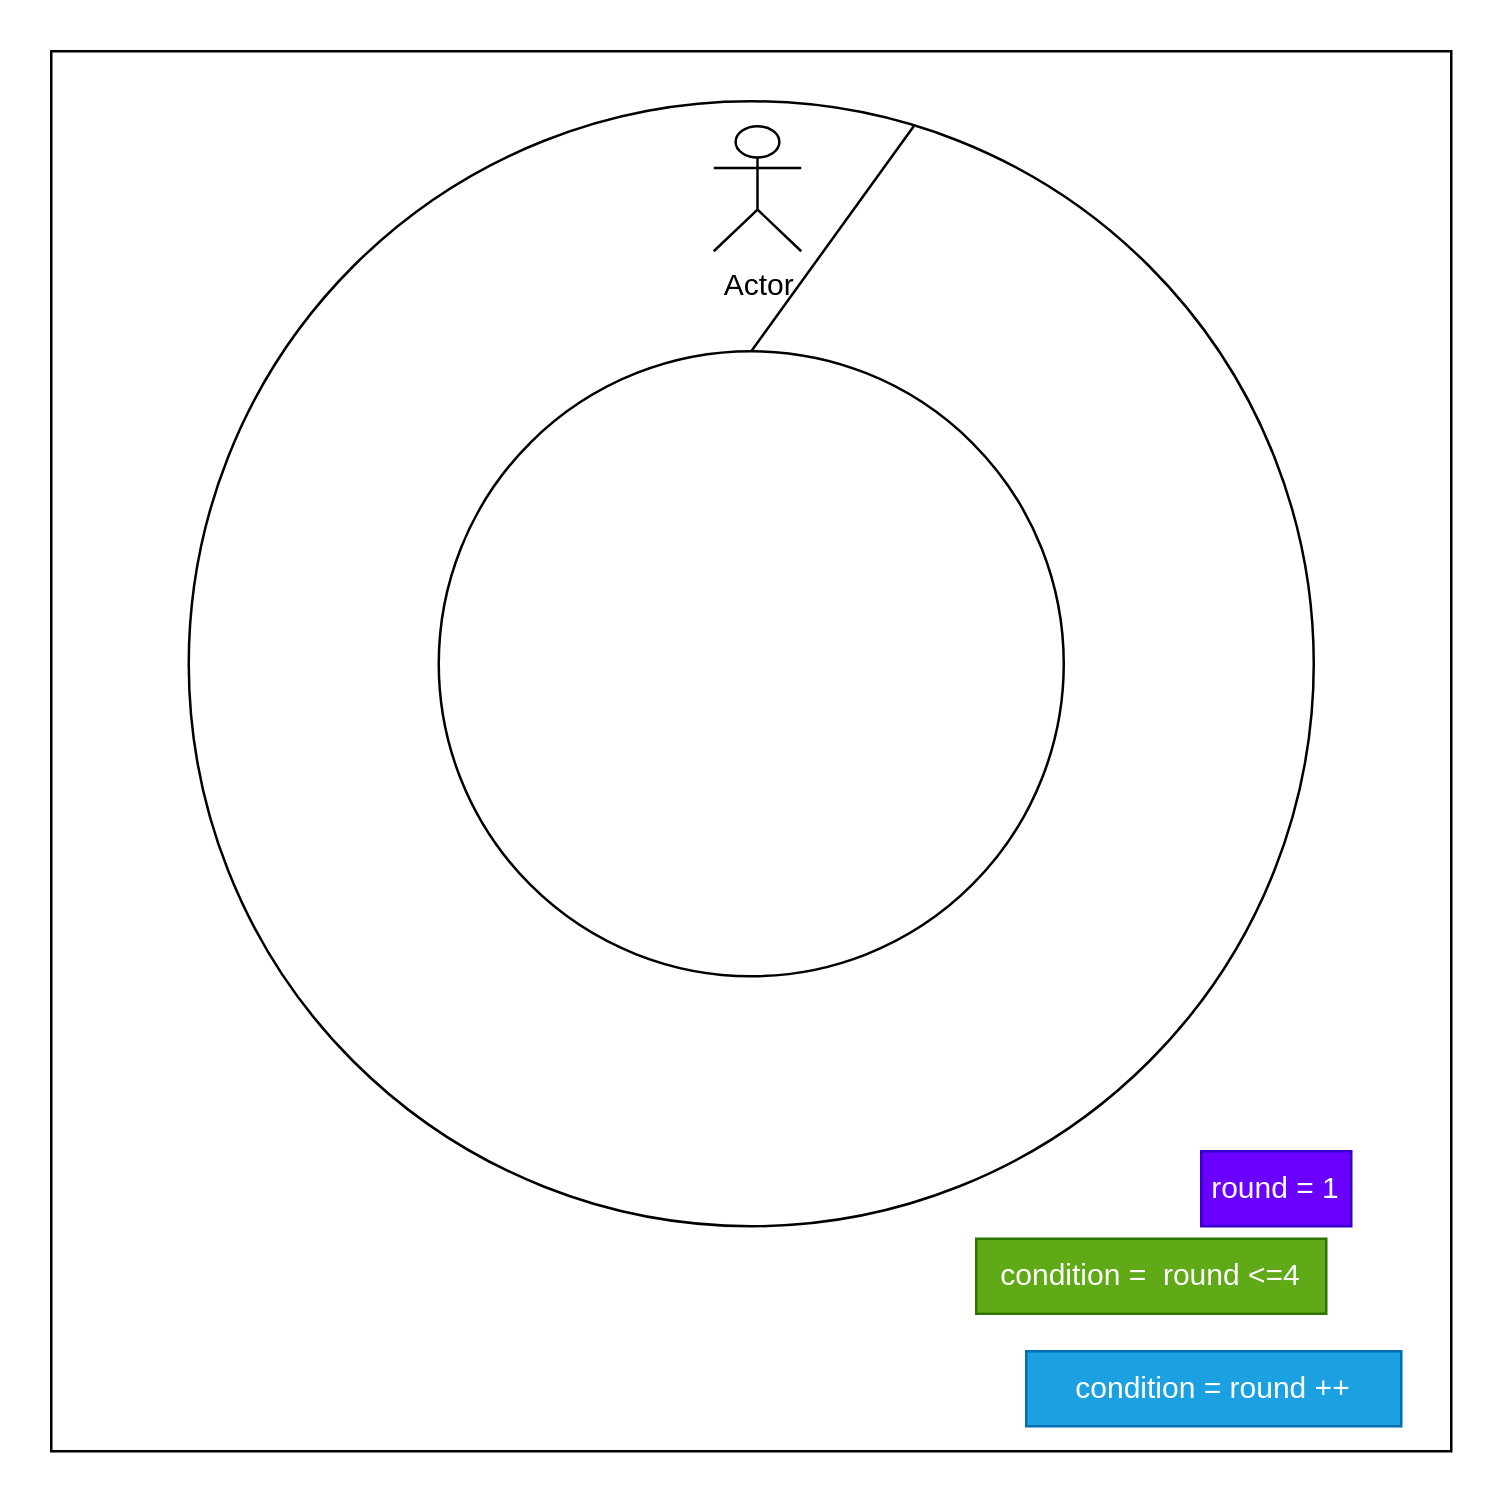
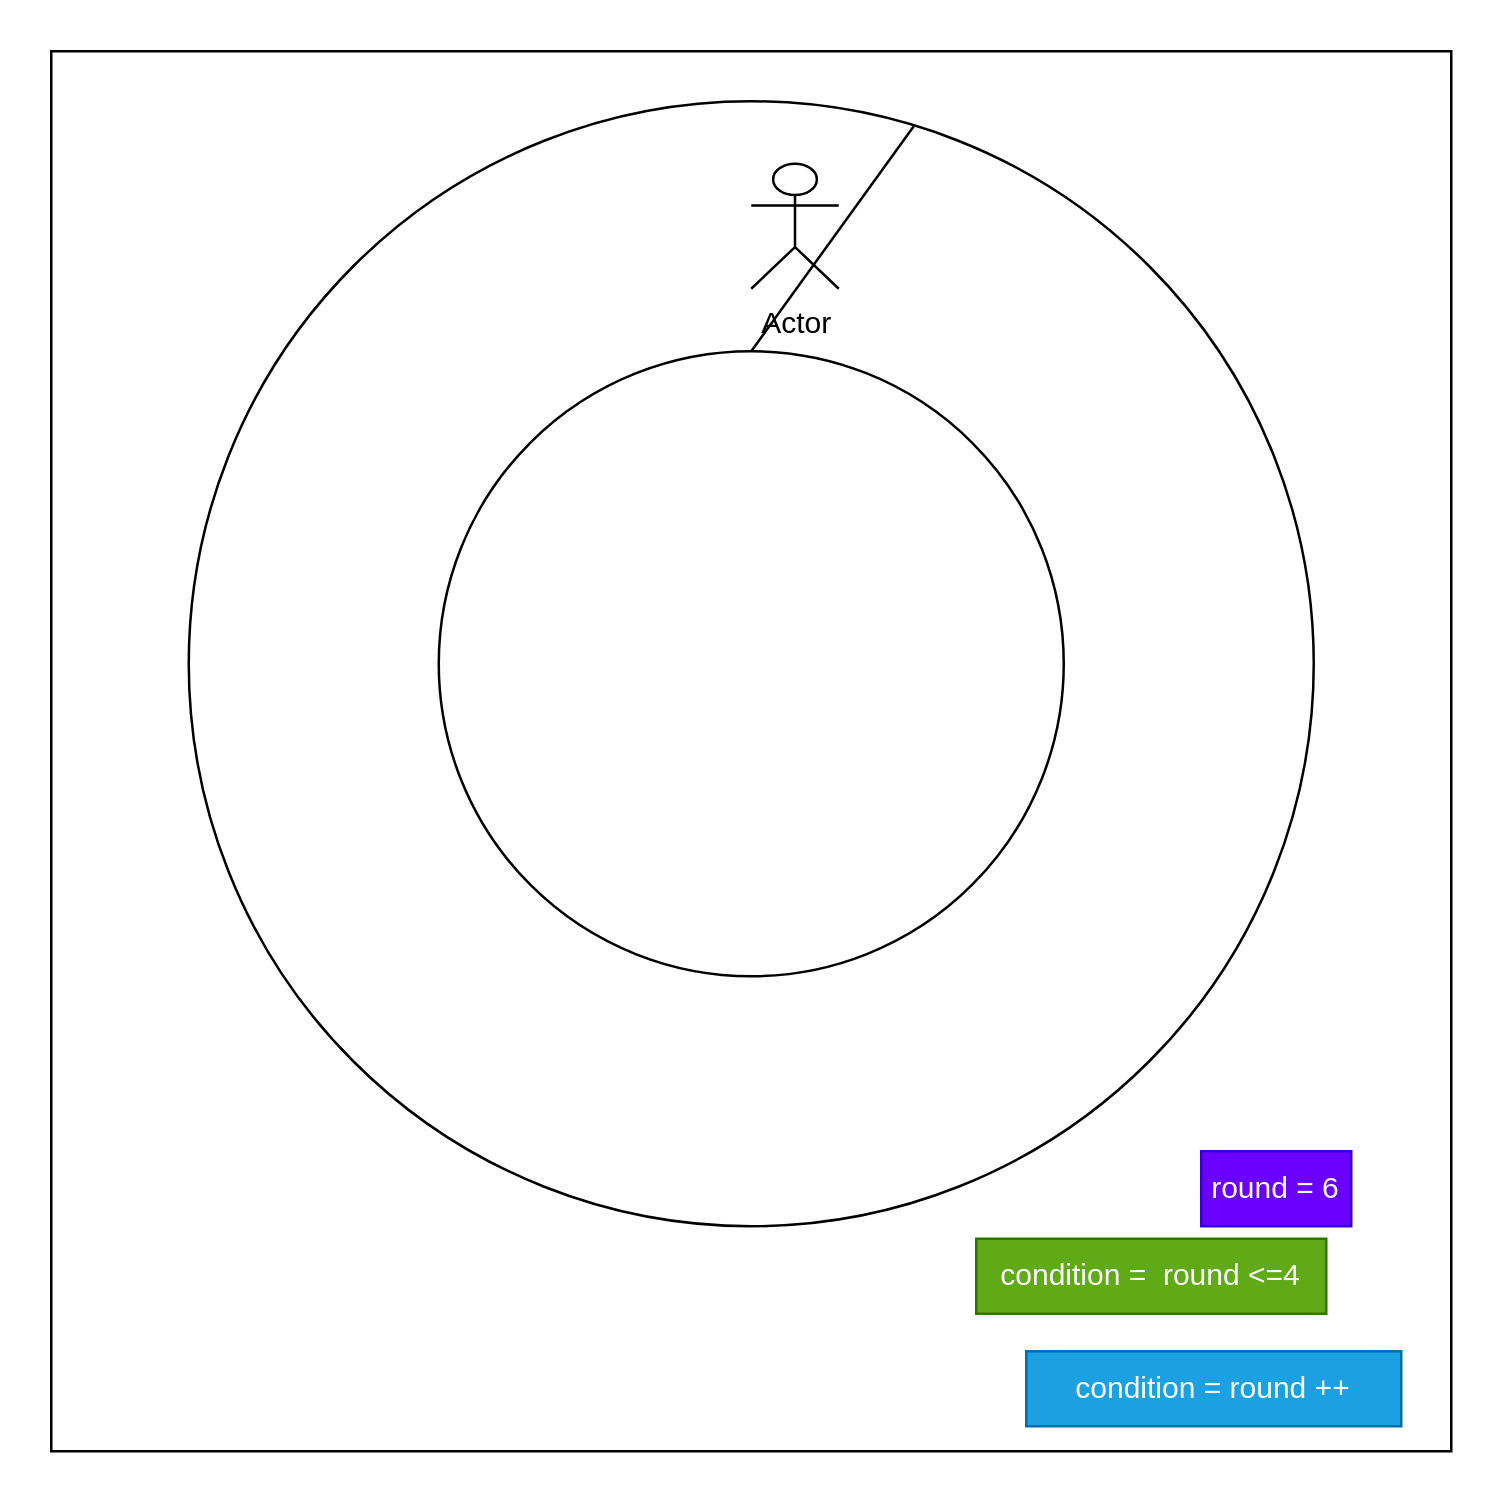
node "Actor": moved (758, 189) -> (795, 226)
node "round = 1": label "round = 1" -> "round = 6"
